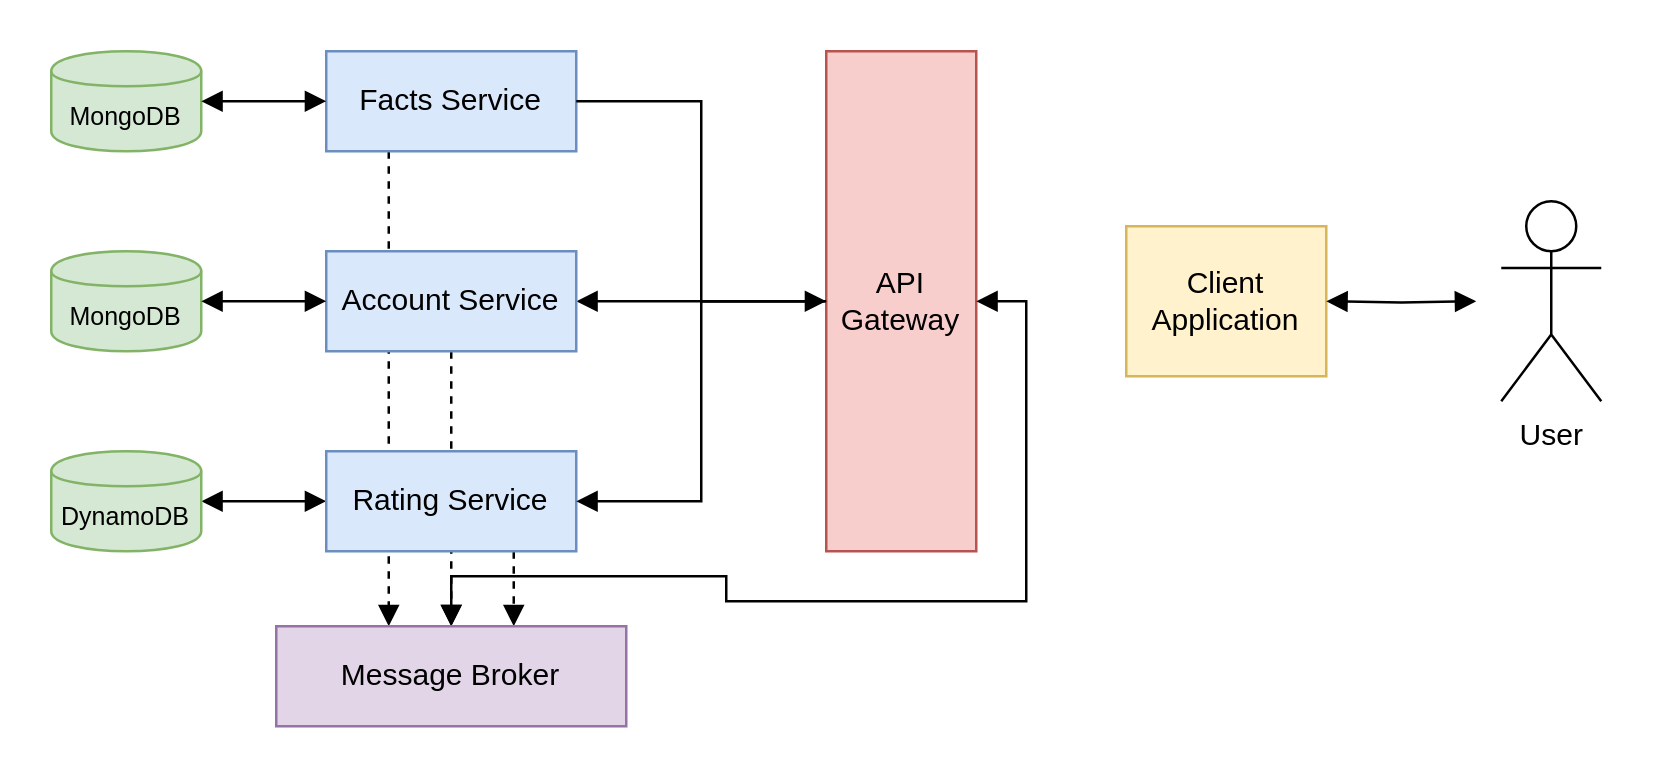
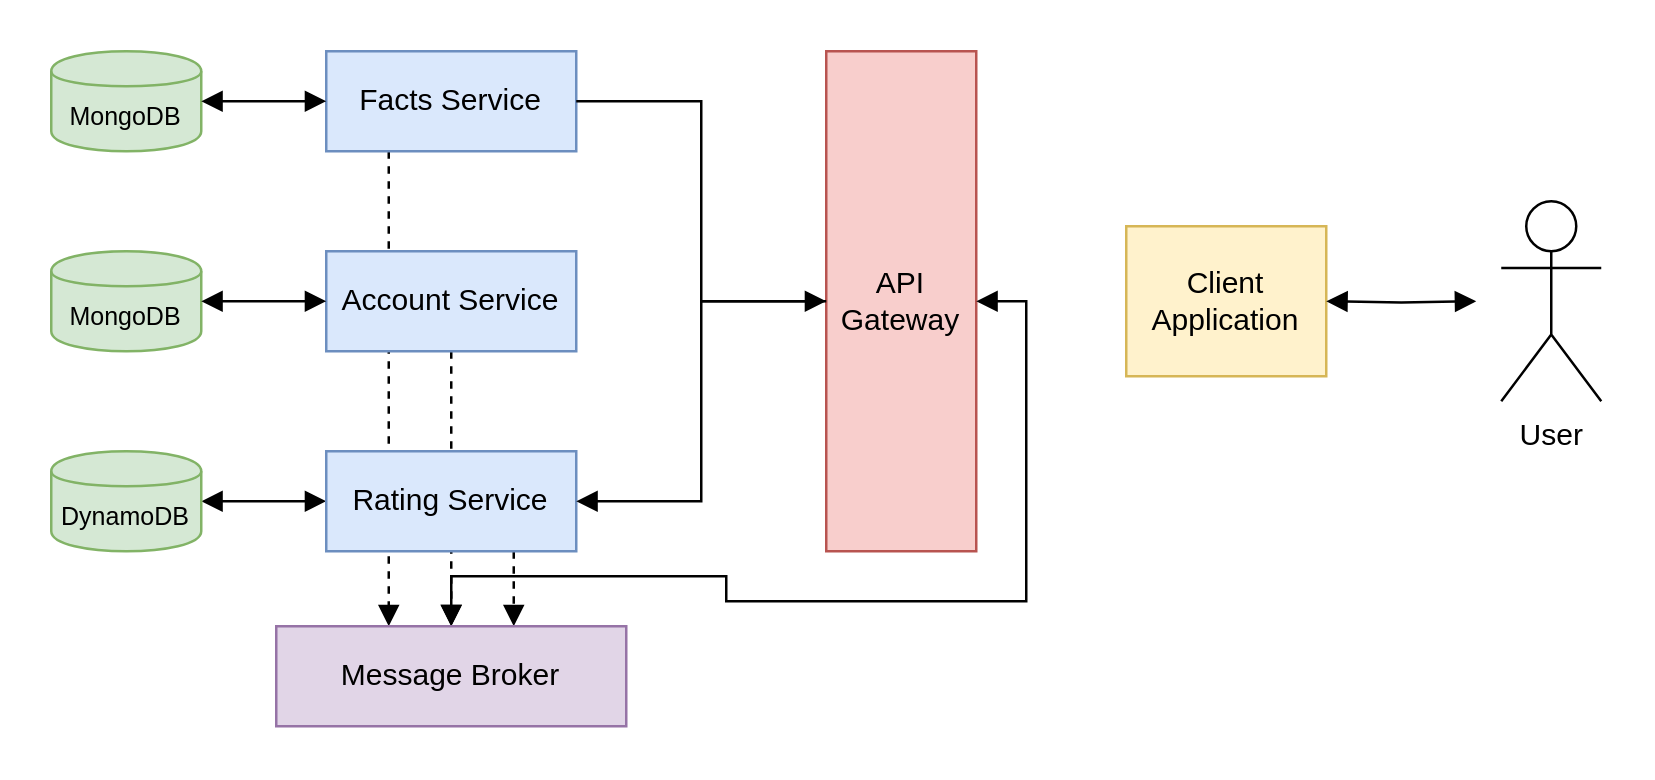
edge "API Gateway" -> "Account Service": removed
